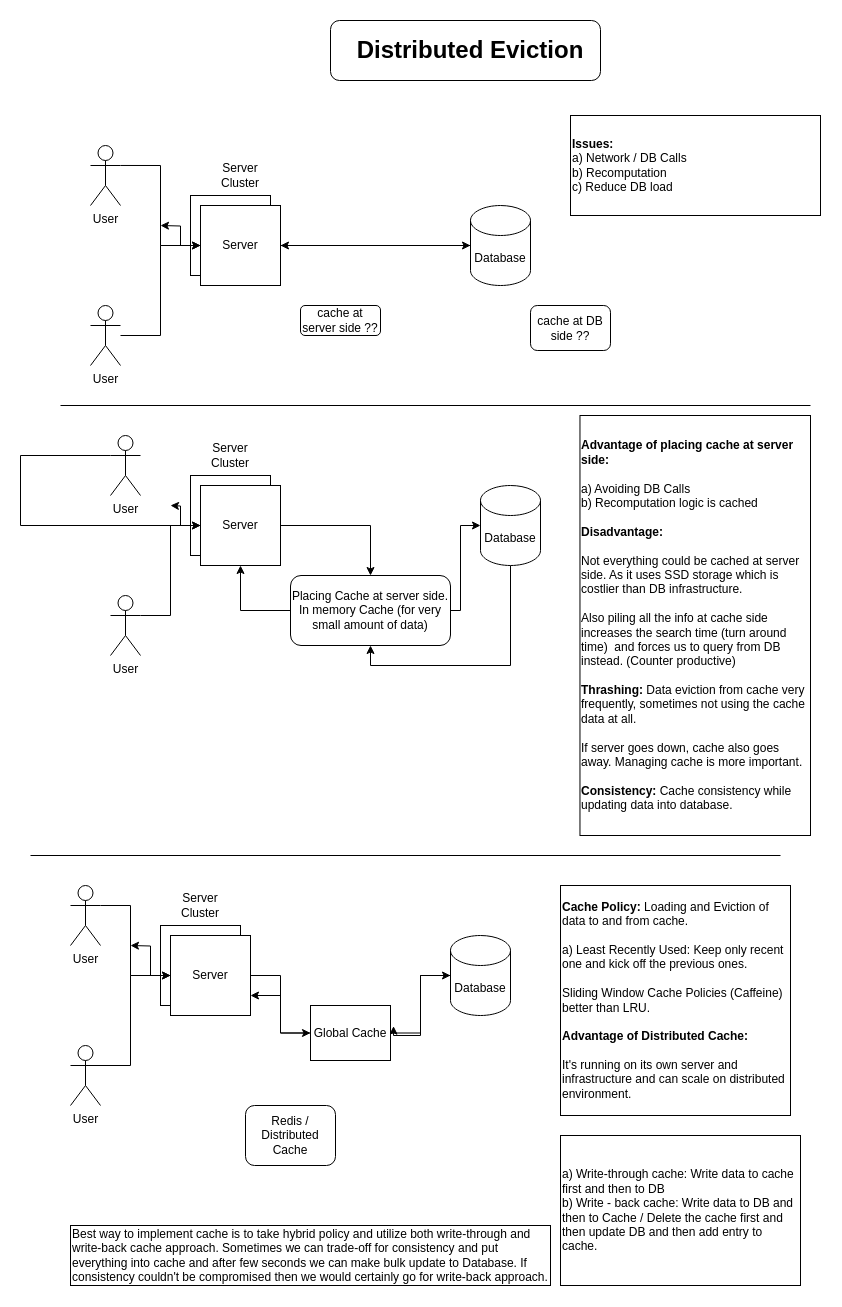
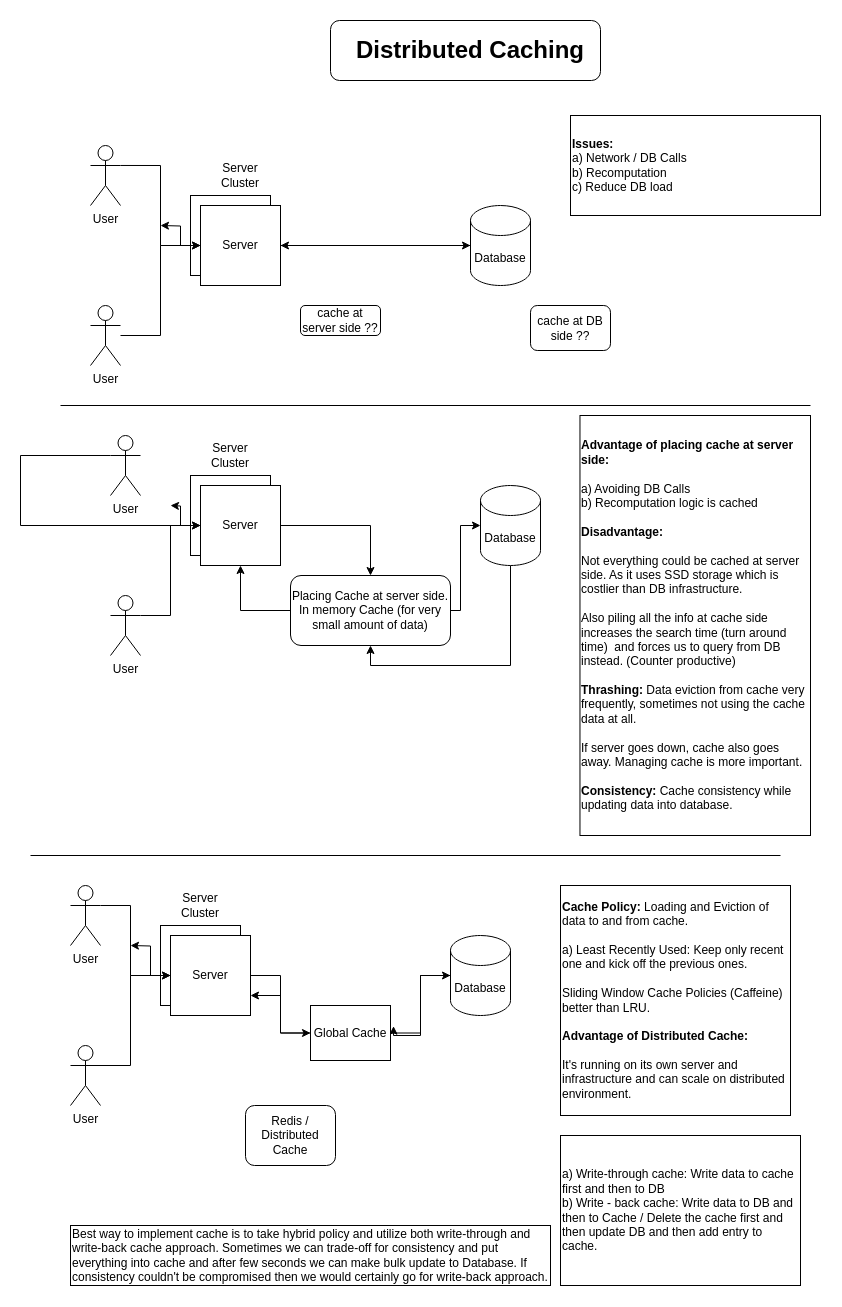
node "Distributed Eviction": label "Distributed Eviction" -> "Distributed Caching"
